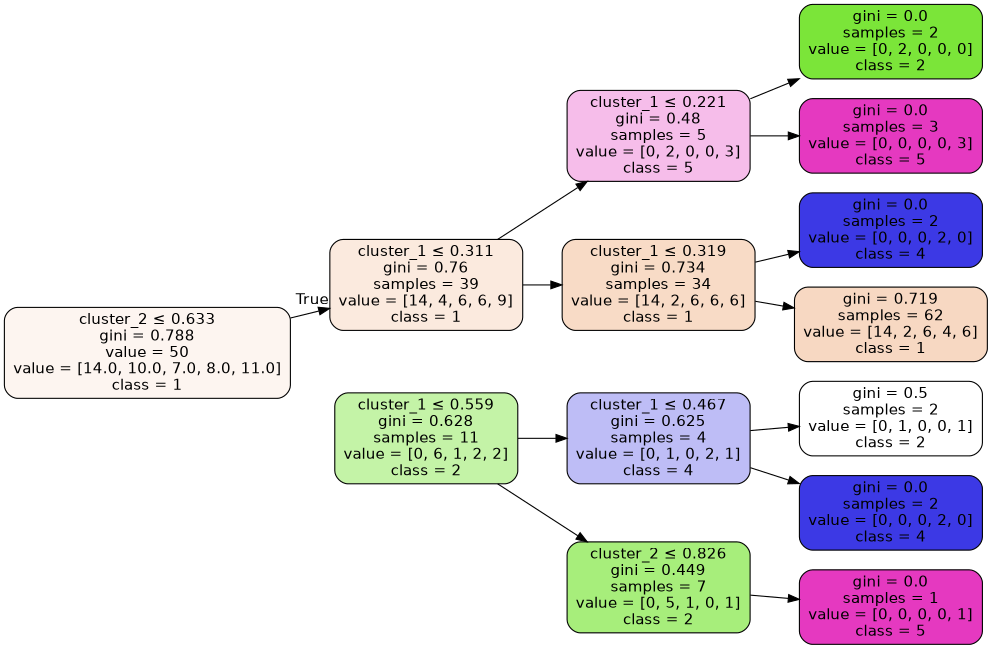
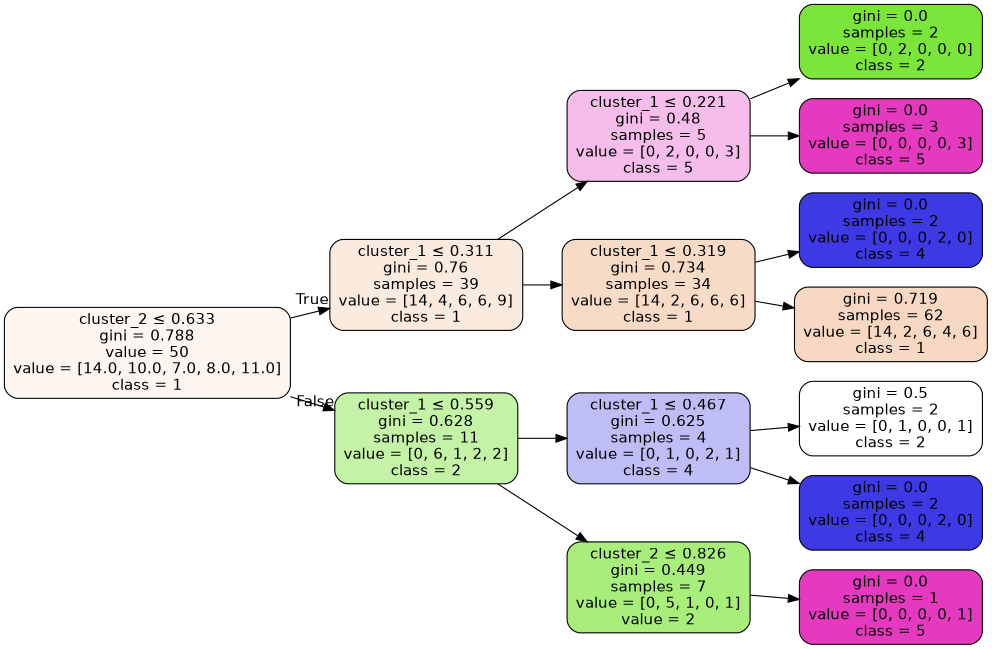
edge "cluster_2 ≤ 0.633" -> "cluster_1 ≤ 0.559": added
node "cluster_2 ≤ 0.826": text "class = 2" -> "value = 2"
